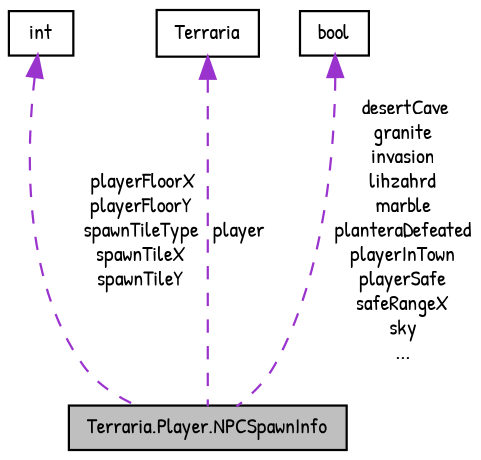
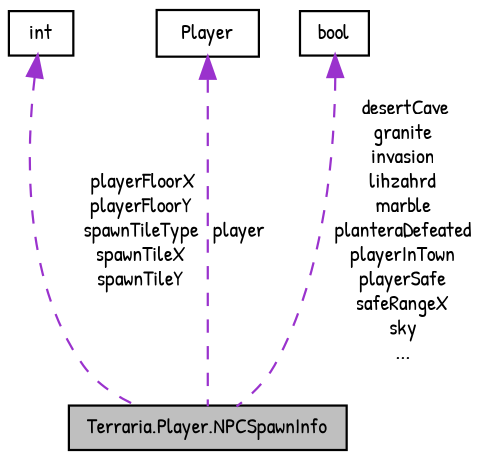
node "Terraria": label "Terraria" -> "Player"
